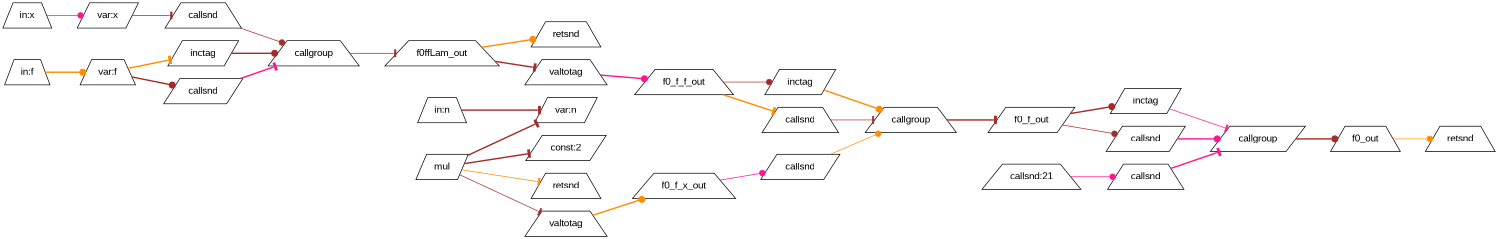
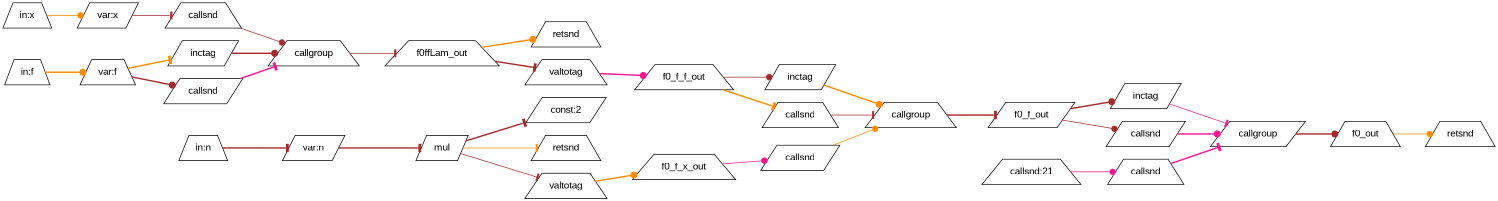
edge "in:x" -> "var:x": color deeppink -> darkorange
edge "mul" -> "var:n": reversed
